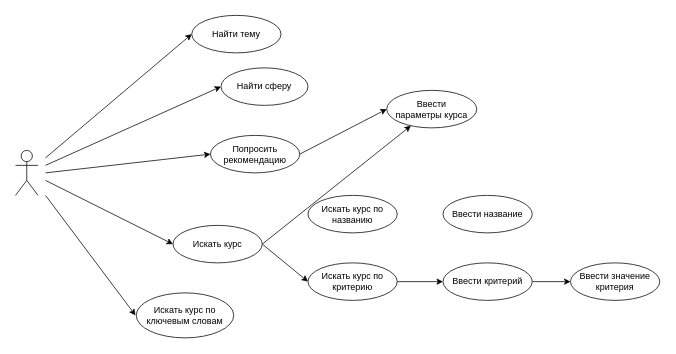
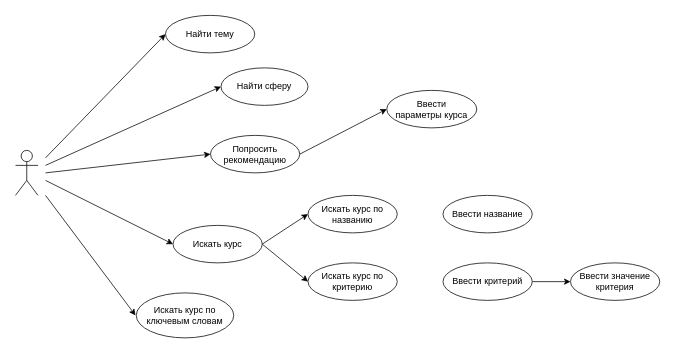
node "Найти тему": moved (236, 34) -> (210, 34)
edge "Искать курс" -> "Ввести параметры курса": now "Искать курс" -> "Искать курс по названию"
edge "Искать курс по критерию" -> "Ввести критерий": removed
